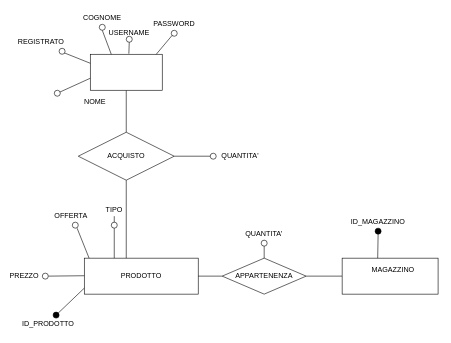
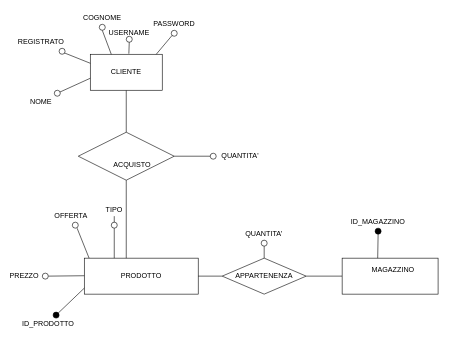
node "CLIENTE": added
node "NOME": moved (95, 102) -> (41, 102)
node "ACQUISTO": moved (126, 156) -> (132, 165)
